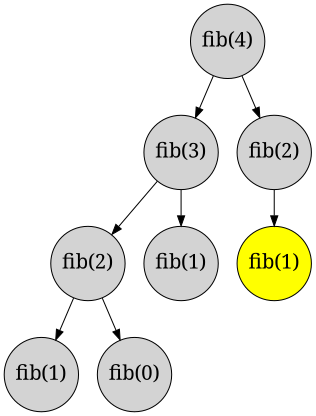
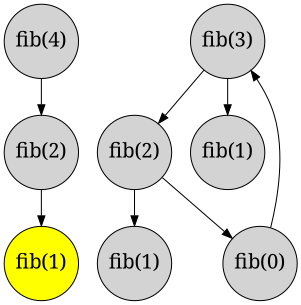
edge "fib(4)" -> "fib(3)": now "fib(0)" -> "fib(3)"
